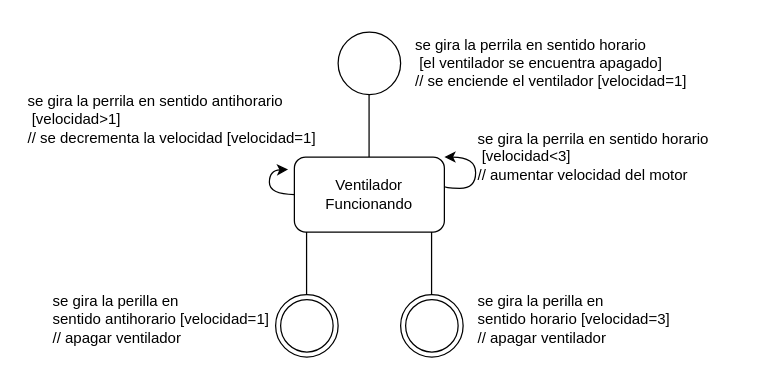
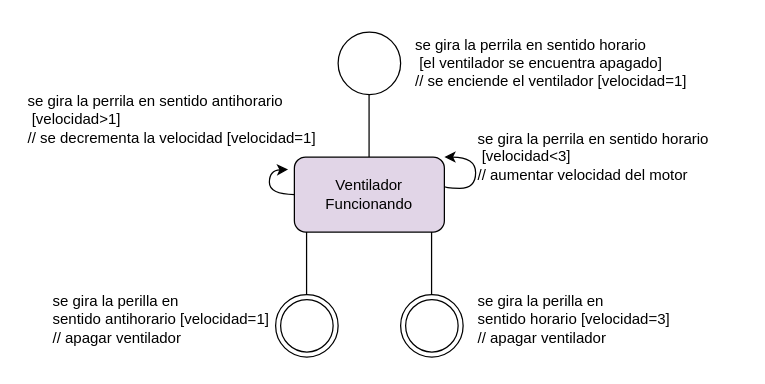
node "Ventilador Funcionando": fillcolor #ffffff -> #e1d5e7
